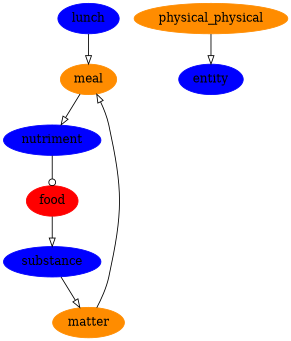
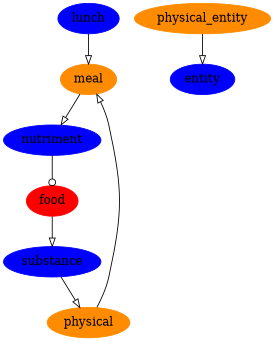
node "physical_physical": label "physical_physical" -> "physical_entity"
node "matter": label "matter" -> "physical"
